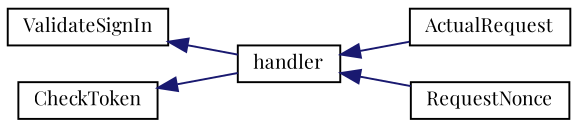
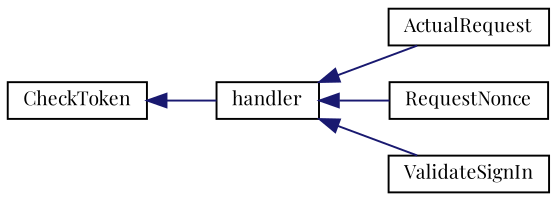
edge "handler" -> "ValidateSignIn": reversed
